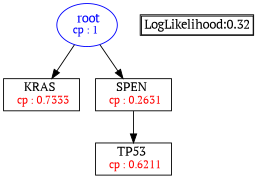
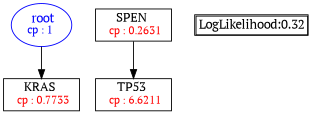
edge "root" -> "SPEN": removed
node "KRAS": text "cp : 0.7333" -> "cp : 0.7733"
node "TP53": text "cp : 0.6211" -> "cp : 6.6211"
